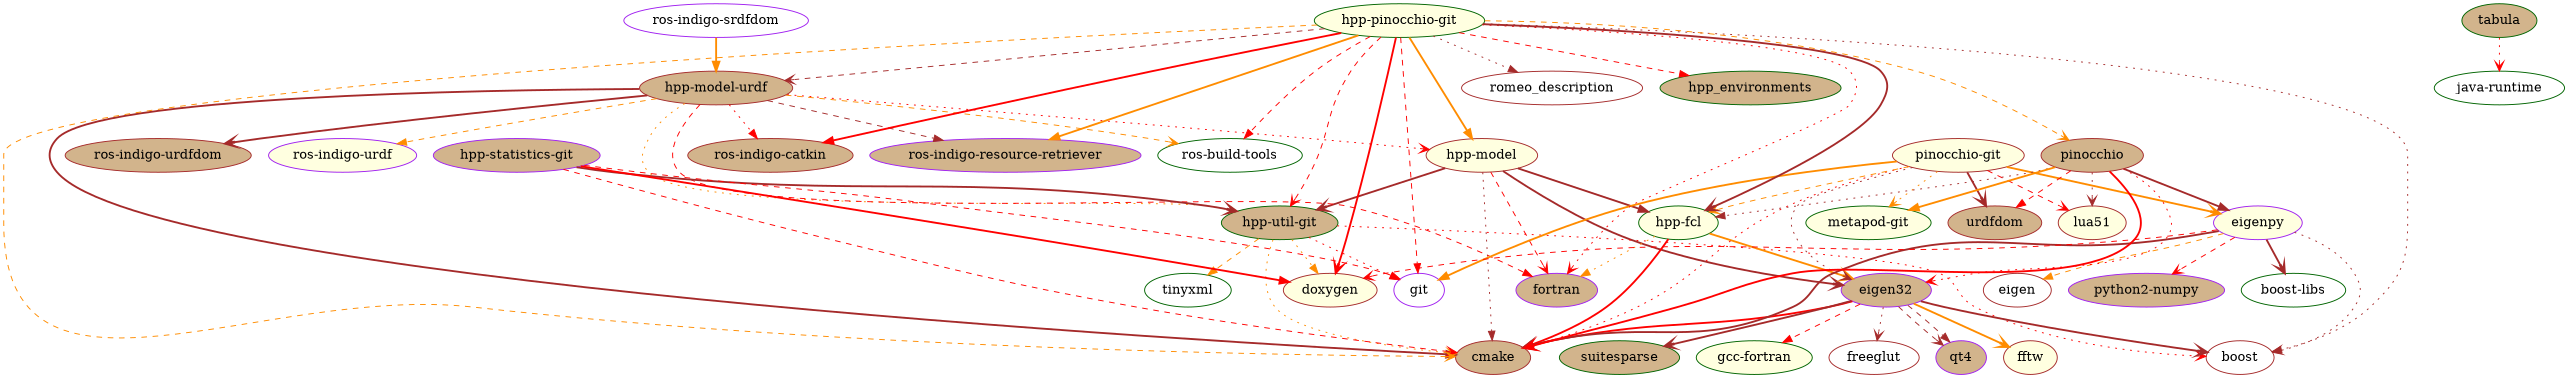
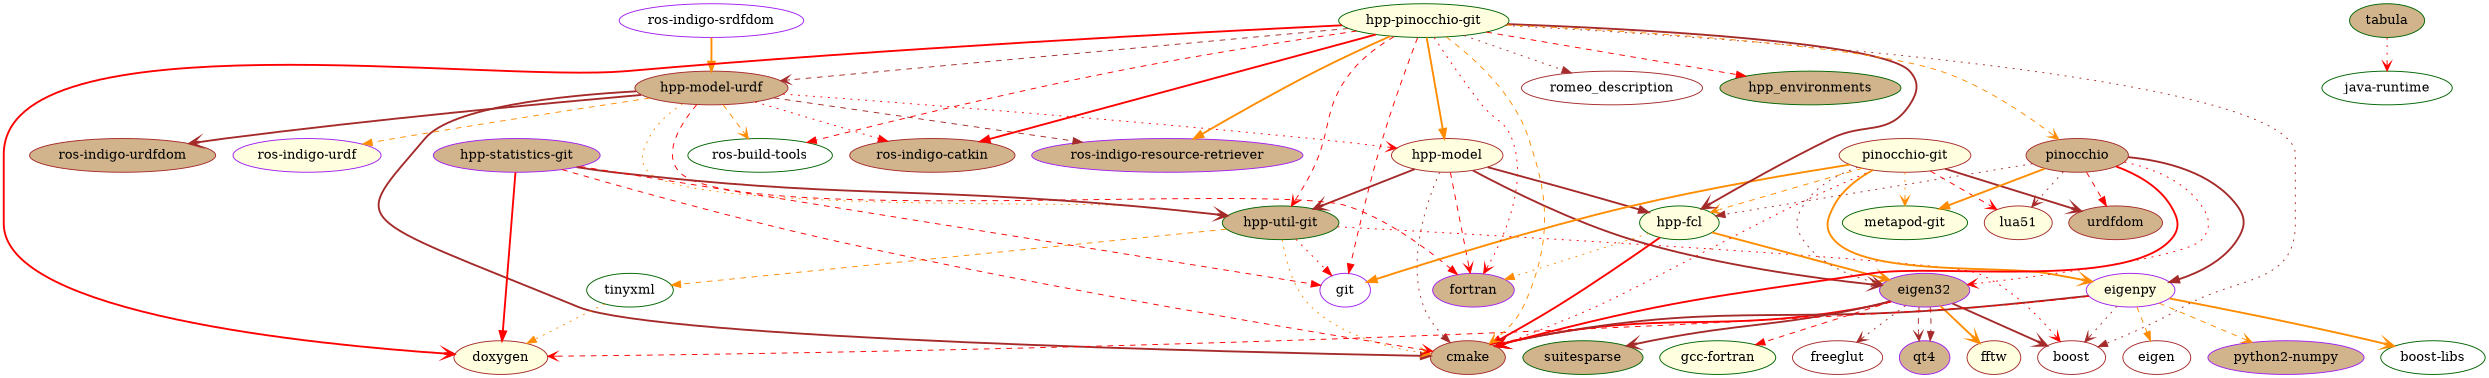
edge "hpp-util-git" -> "doxygen": now "tinyxml" -> "doxygen"
edge "eigenpy" -> "boost-libs": color brown -> darkorange
edge "eigenpy" -> "python2-numpy": color red -> darkorange
edge "eigen32" -> "cmake": arrowhead normal -> vee
